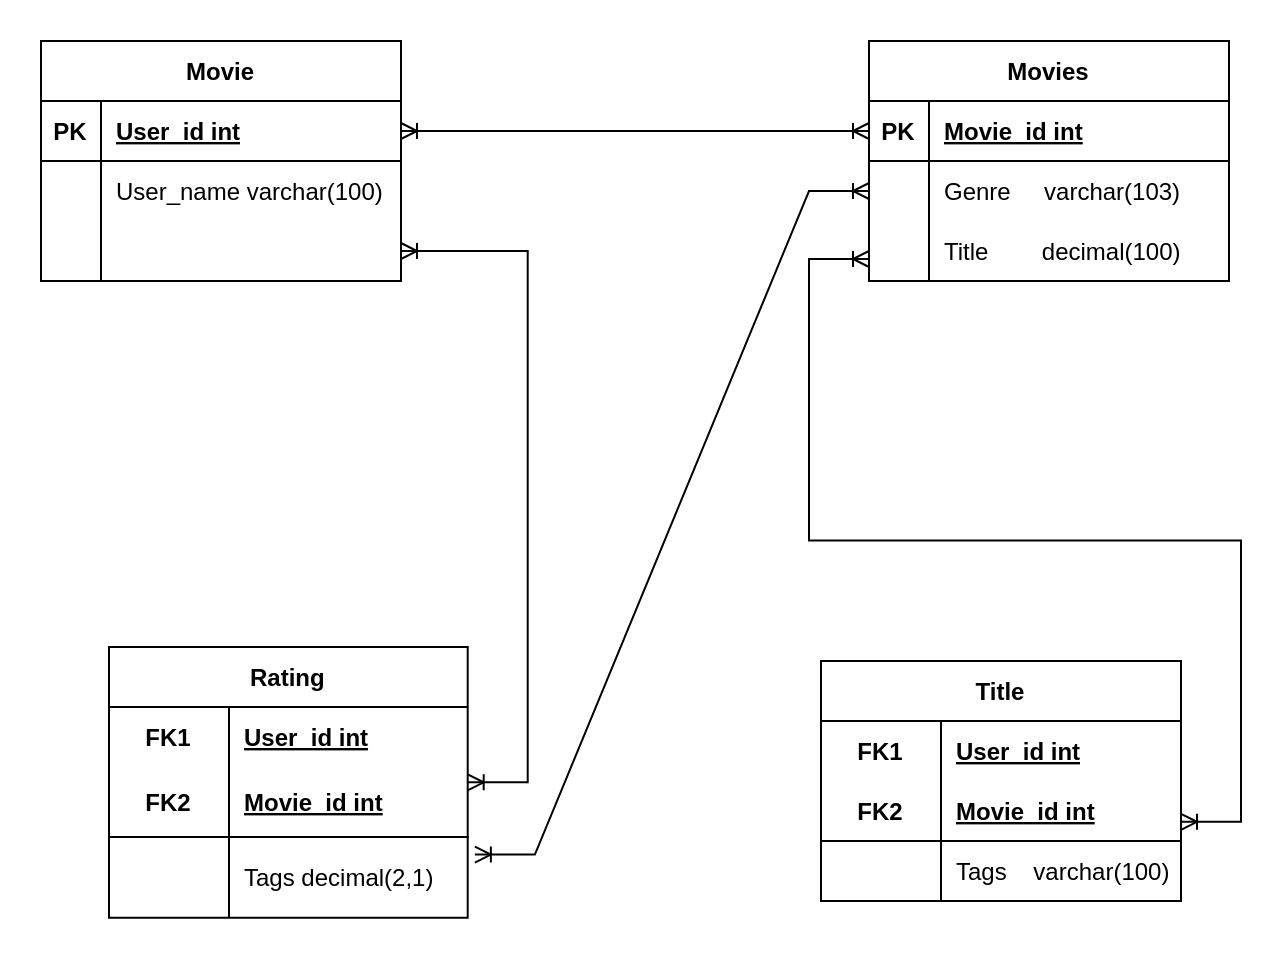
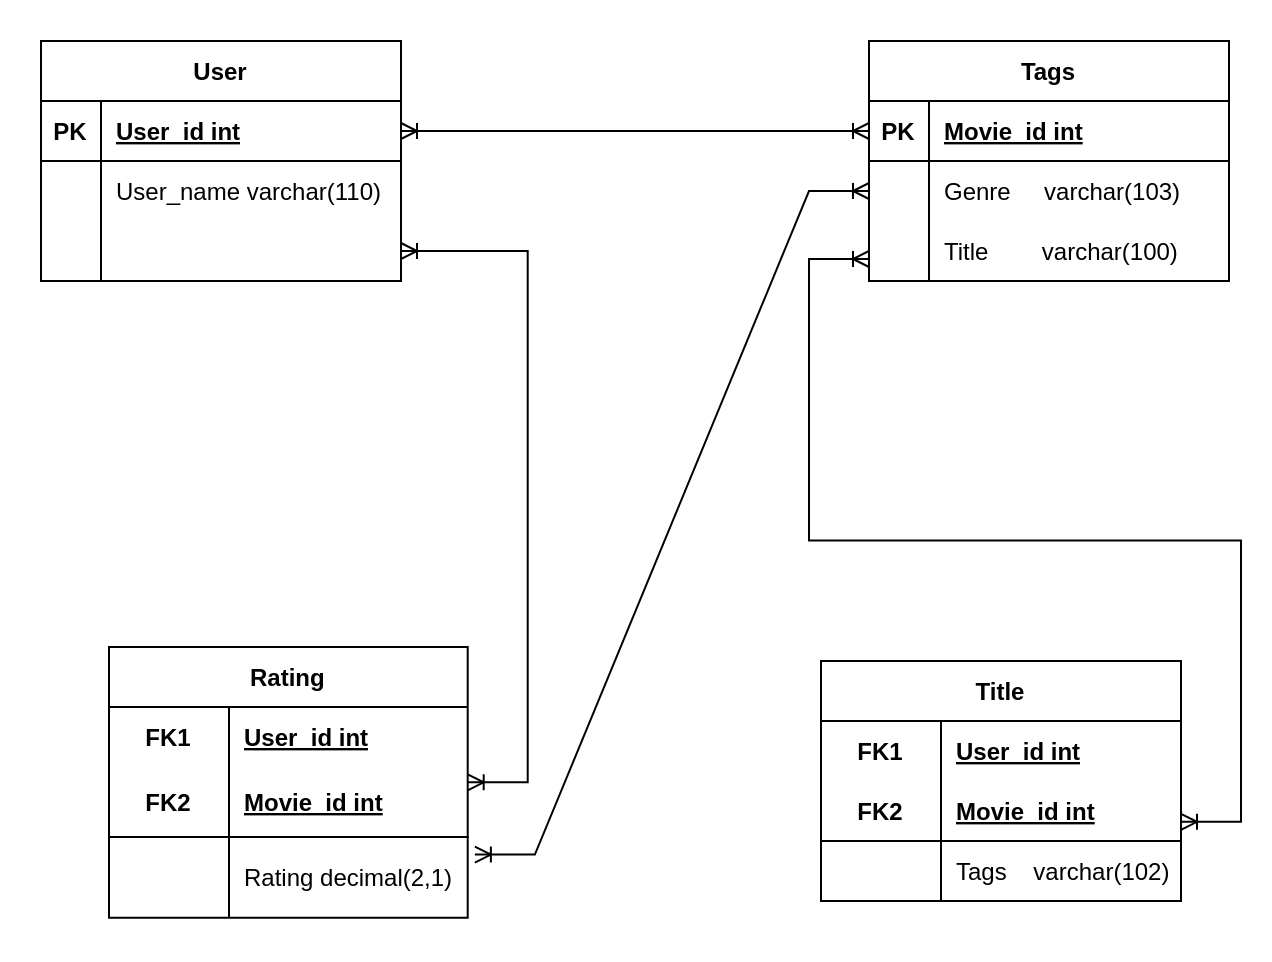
node "Movie": label "Movie" -> "User"
node "Movies": label "Movies" -> "Tags"
node "User_name varchar(100)": label "User_name varchar(100)" -> "User_name varchar(110)"
node "Title decimal(100)": label "Title decimal(100)" -> "Title varchar(100)"
node "Tags varchar(100)": label "Tags varchar(100)" -> "Tags varchar(102)"
node "Tags decimal(2,1)": label "Tags decimal(2,1)" -> "Rating decimal(2,1)"
